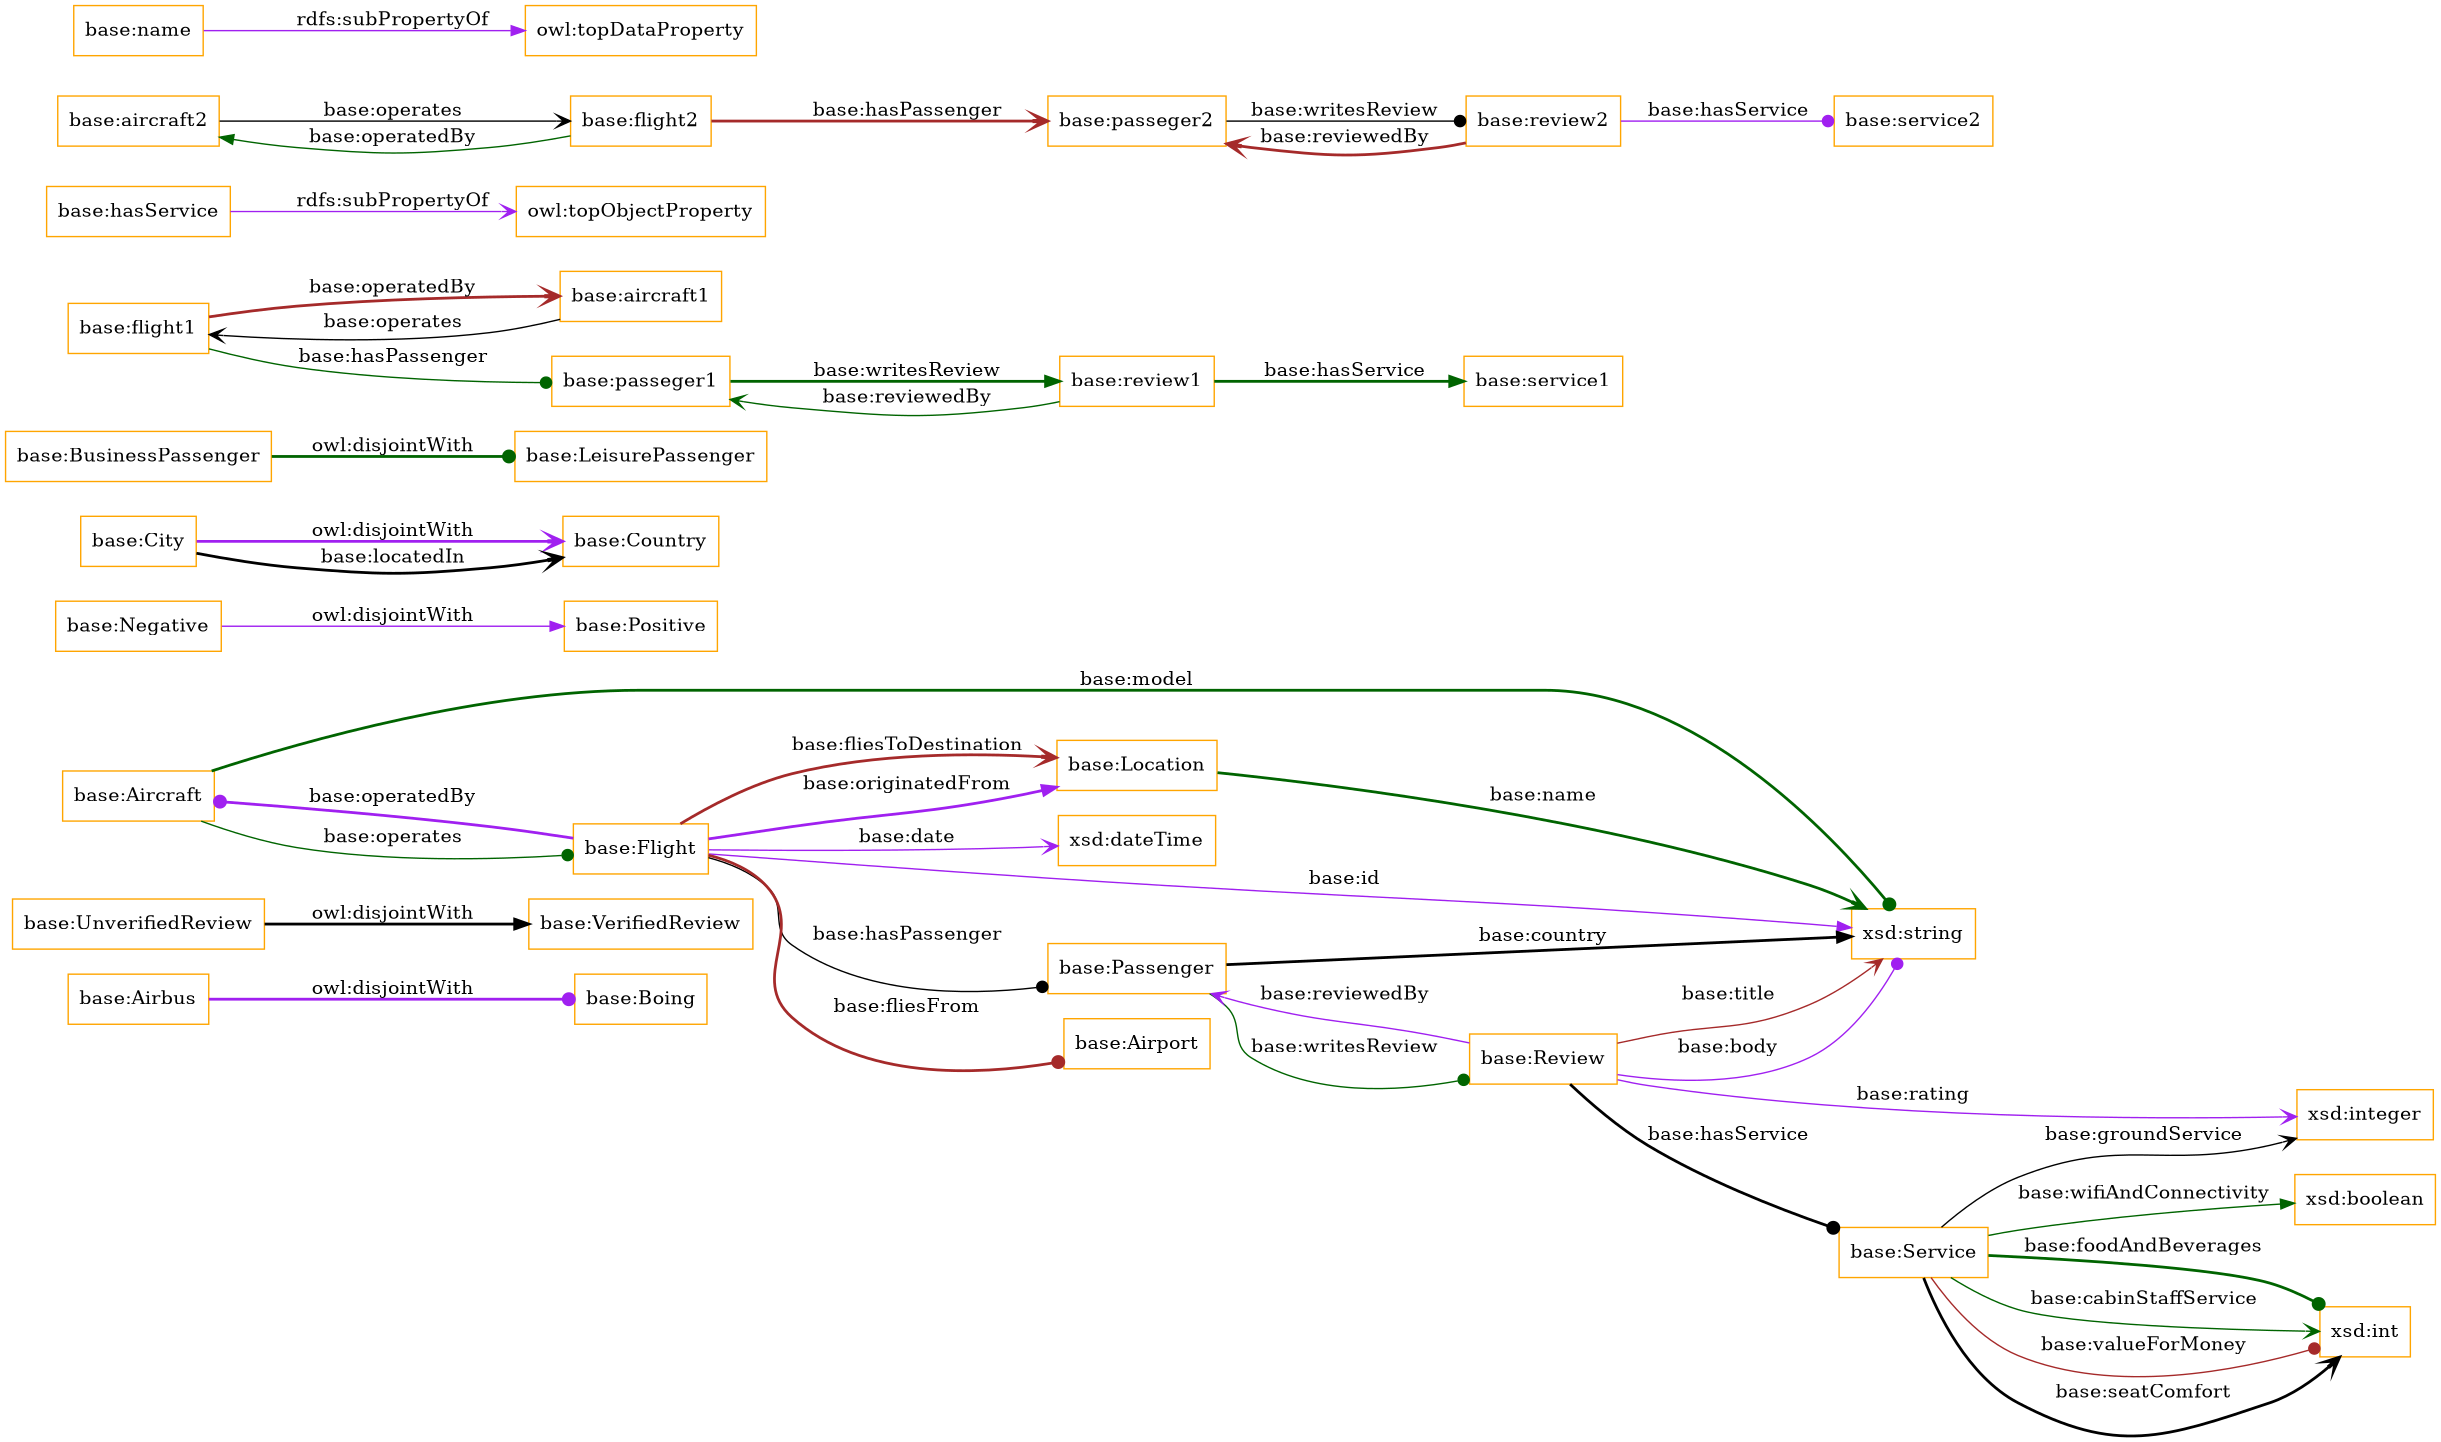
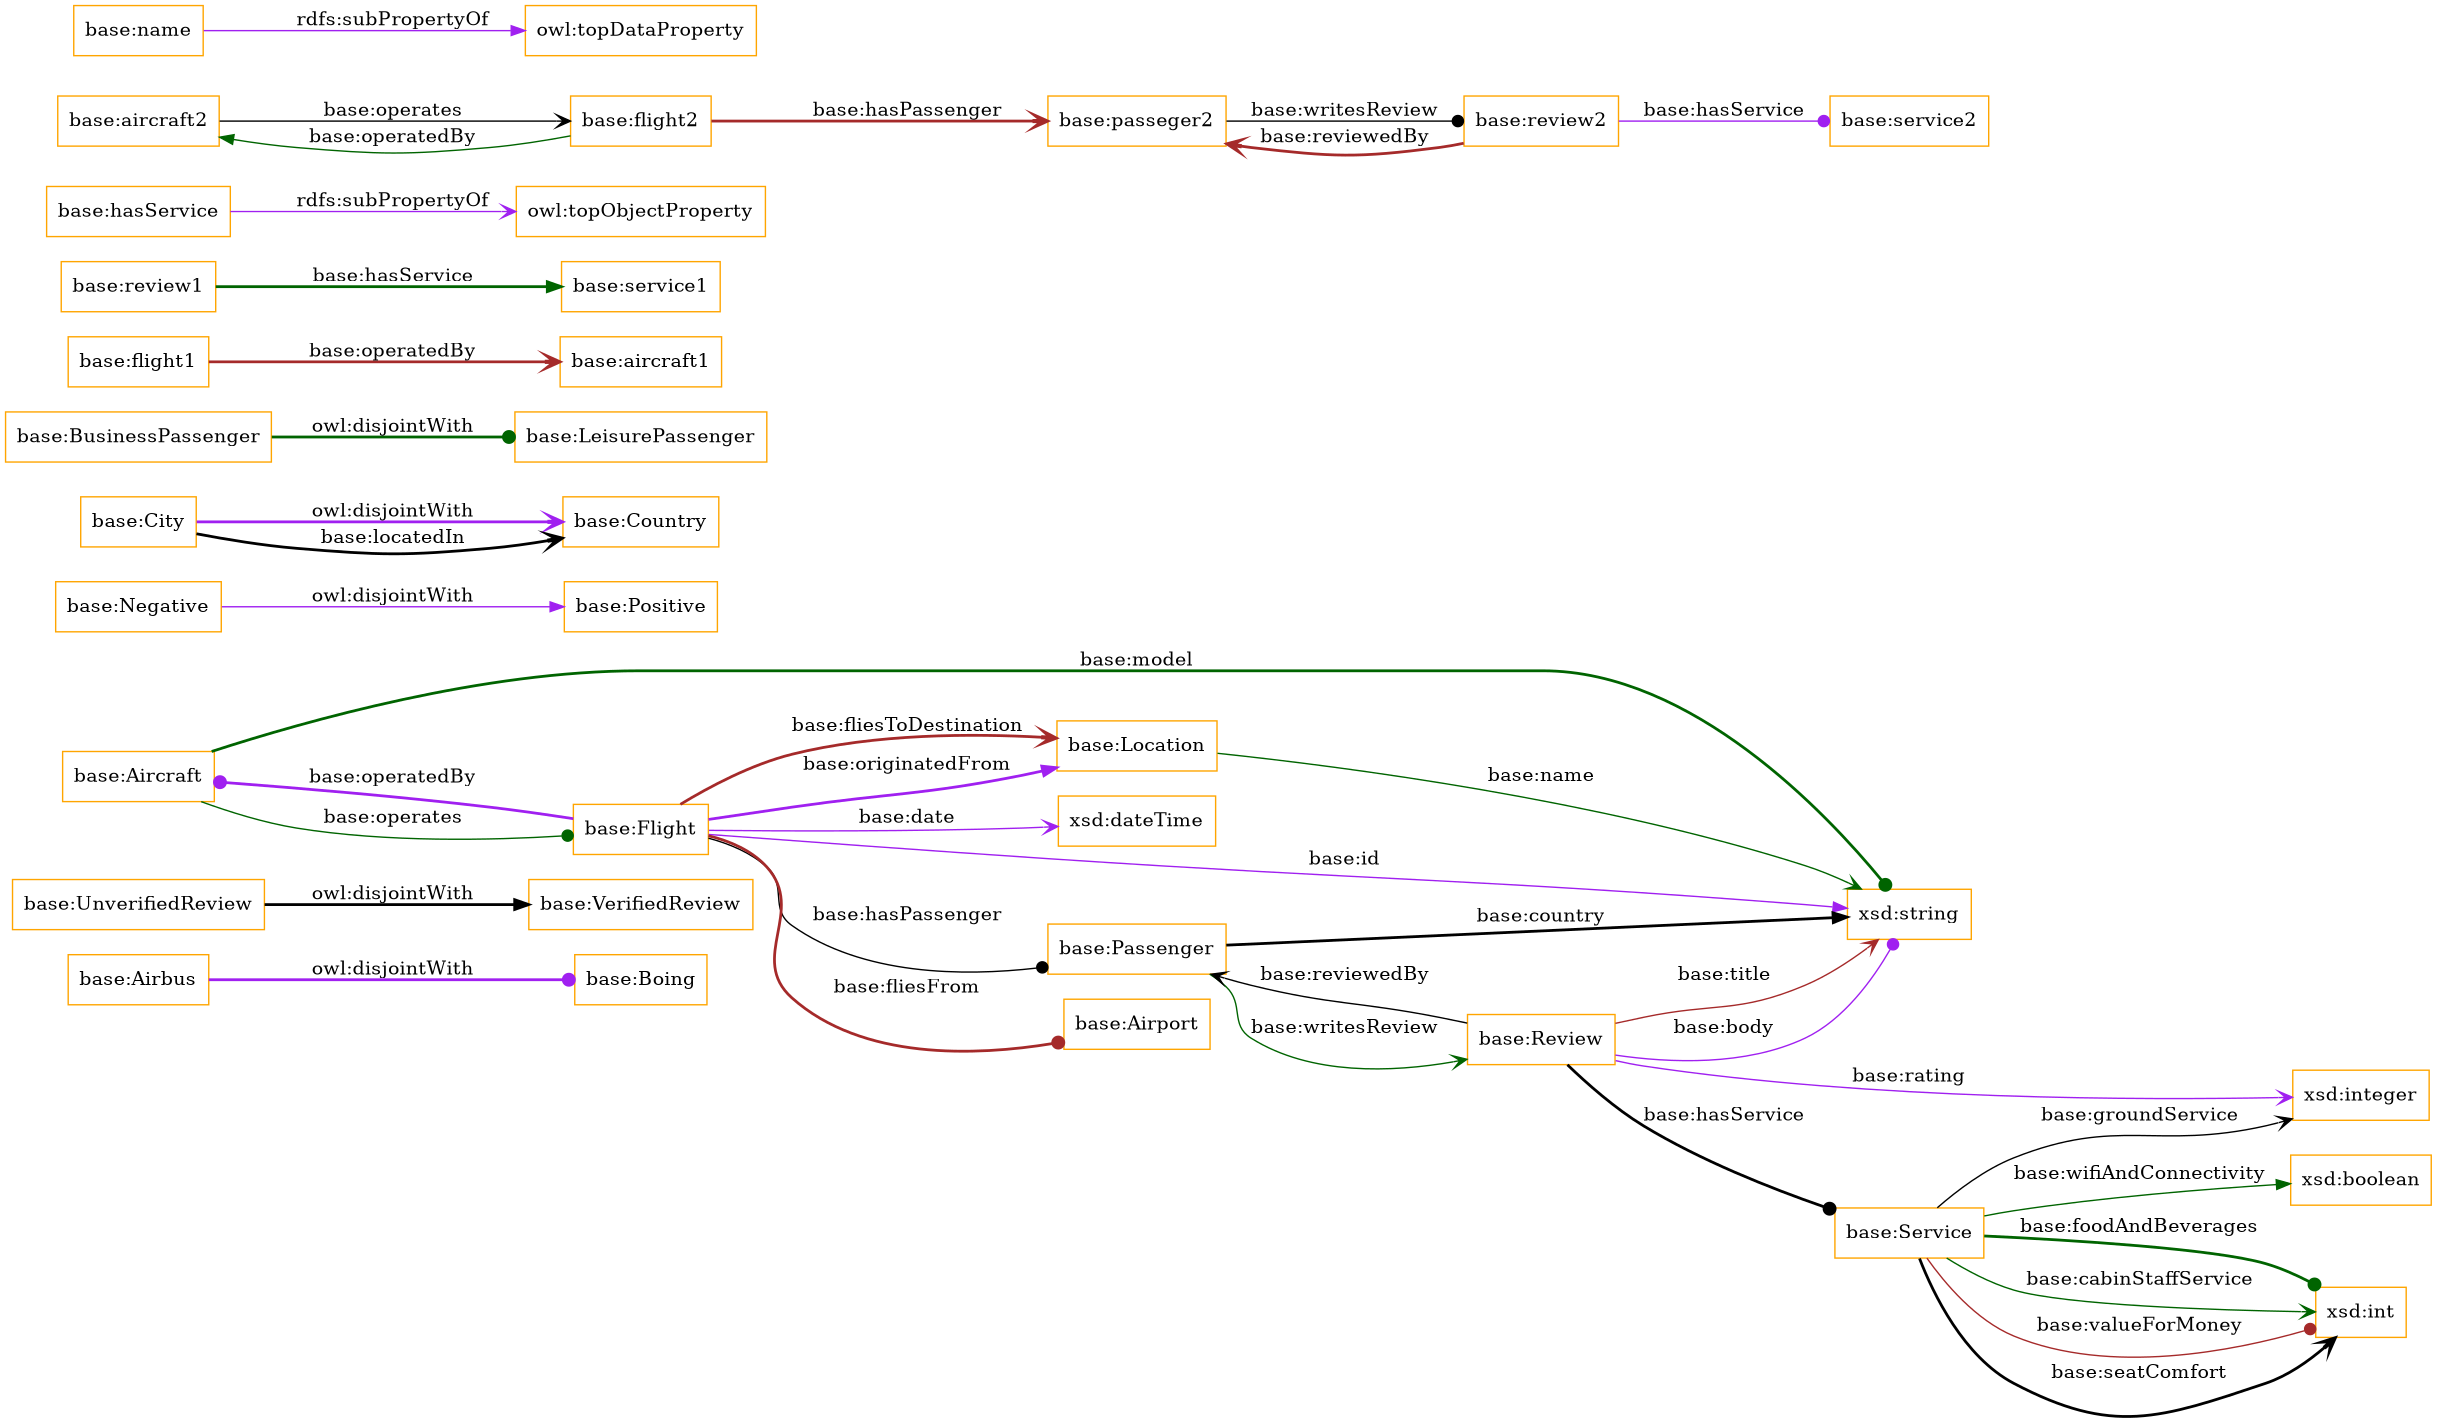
edge "base:aircraft1" -> "base:flight1": removed, label "base:operates"
node "base:passeger1": removed
edge "base:Location" -> "xsd:string": style bold -> solid
edge "base:Review" -> "base:Passenger": color purple -> black
edge "base:Passenger" -> "base:Review": arrowhead dot -> vee
